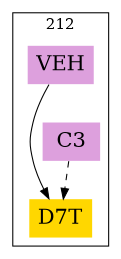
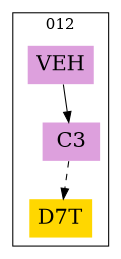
cluster "212": label "212" -> "012"
edge "VEH" -> "D7T": now "VEH" -> "C3"
